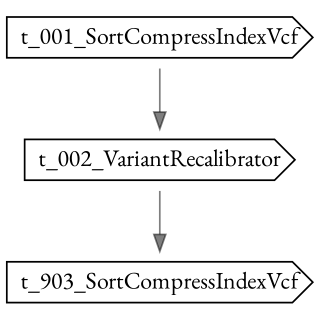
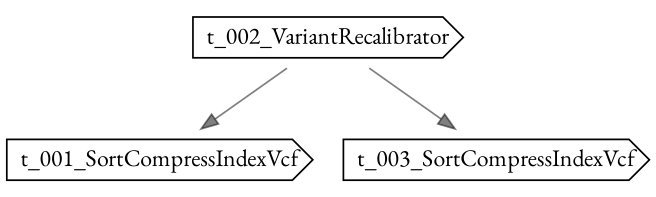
edge "t_001_SortCompressIndexVcf" -> "t_002_VariantRecalibrator": reversed
node "t_903_SortCompressIndexVcf": label "t_903_SortCompressIndexVcf" -> "t_003_SortCompressIndexVcf"
